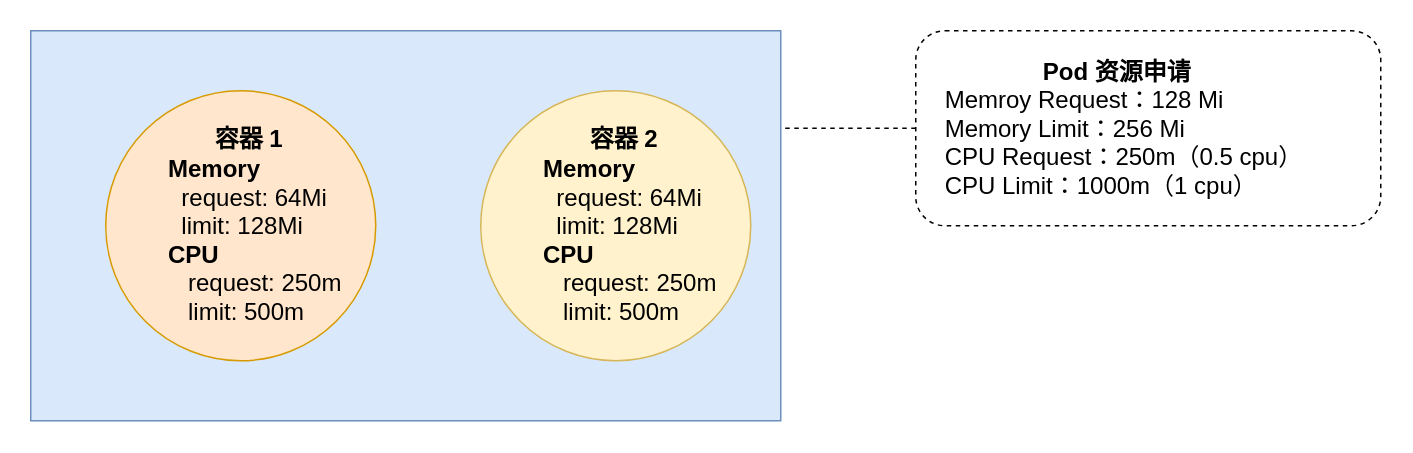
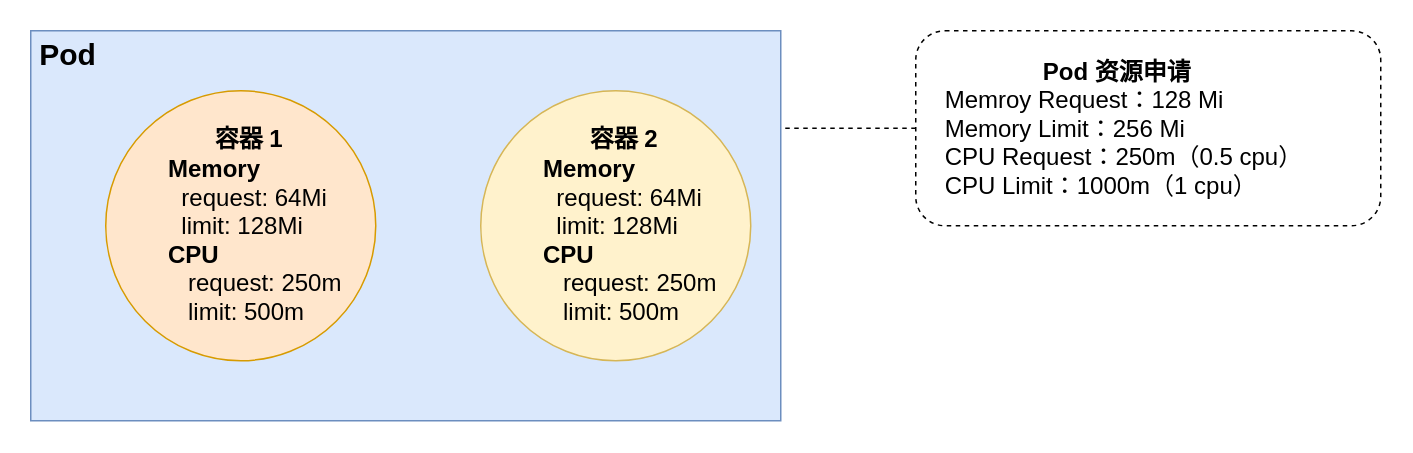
node "Pod": added
